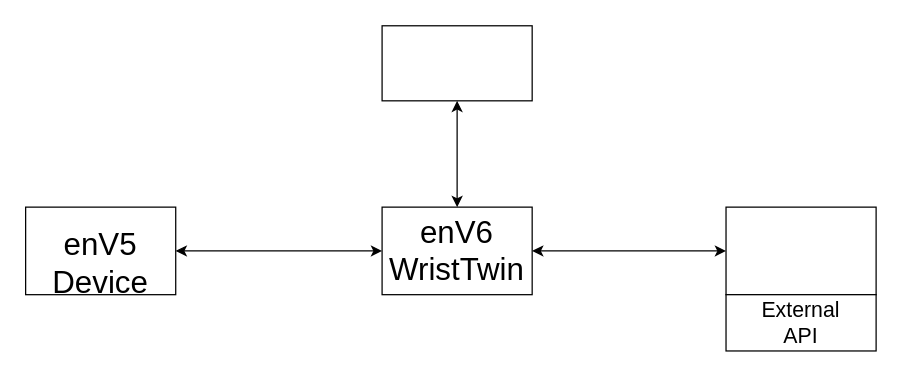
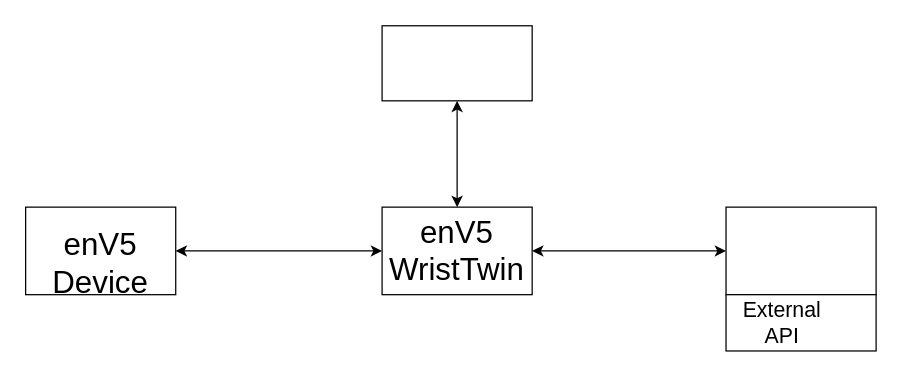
node "enV6 WristTwin": label "enV6 WristTwin" -> "enV5 WristTwin"
node "External API": moved (801, 323) -> (782, 323)
